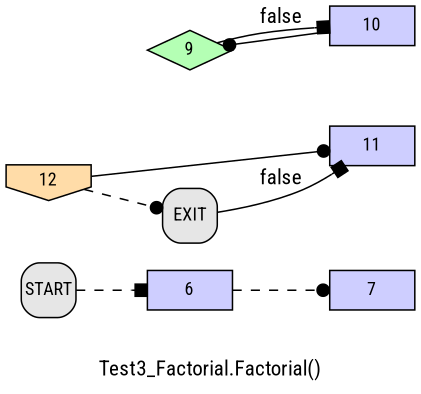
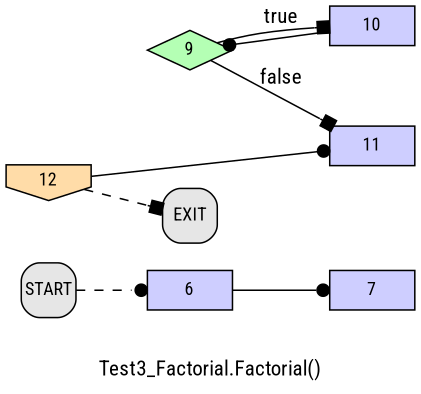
edge "9" -> "10": label "false" -> "true"
edge "12" -> "EXIT": arrowhead dot -> box
edge "EXIT" -> "11": now "9" -> "11"
edge "START" -> "6": arrowhead box -> dot
edge "6" -> "7": style dashed -> solid
